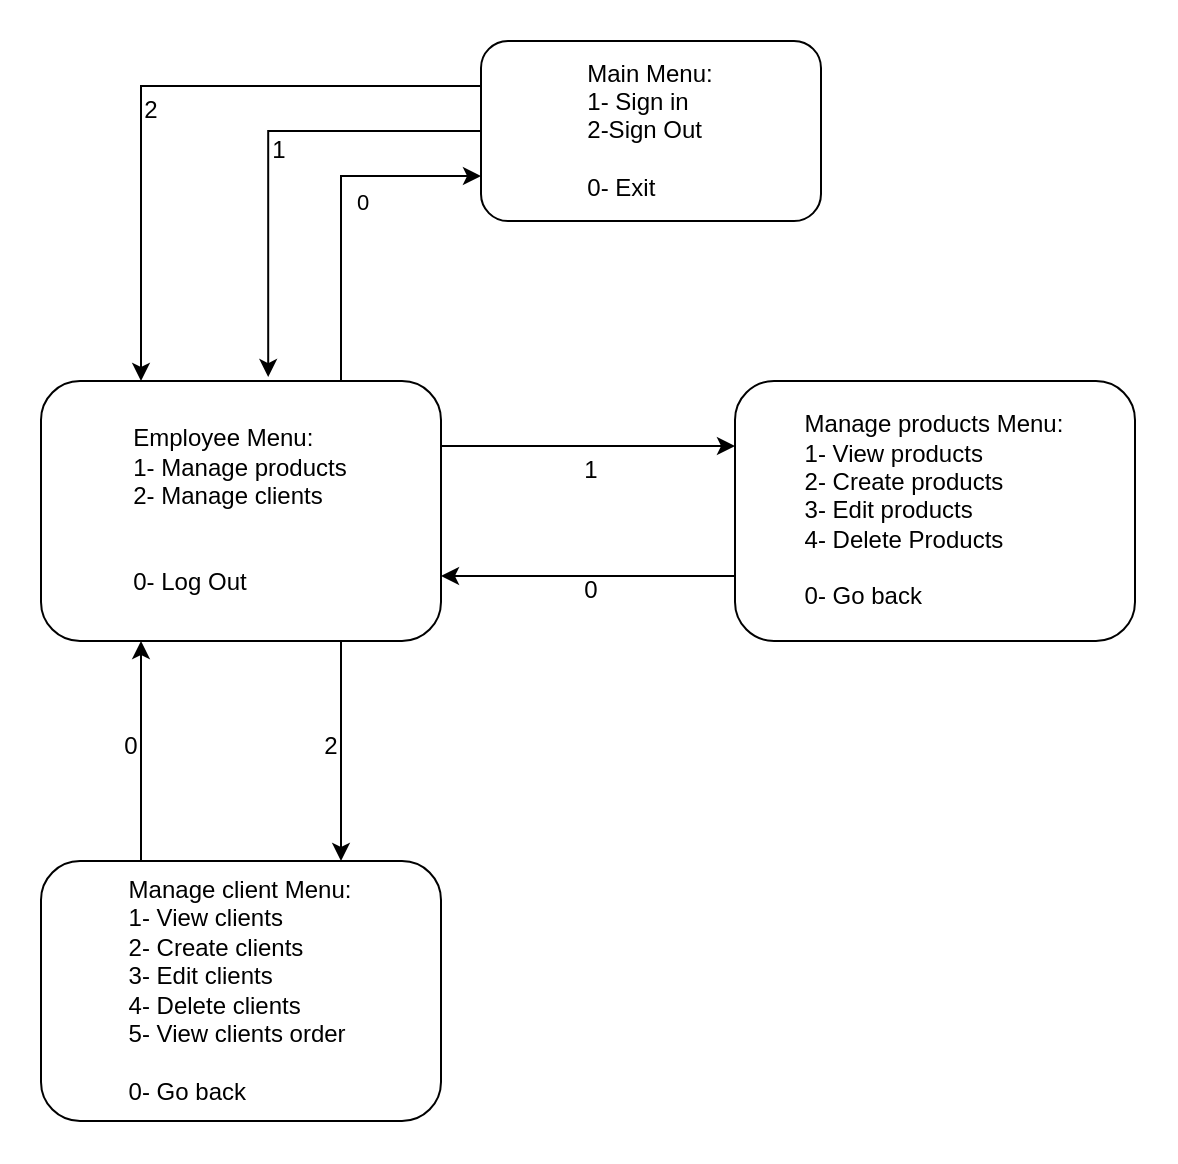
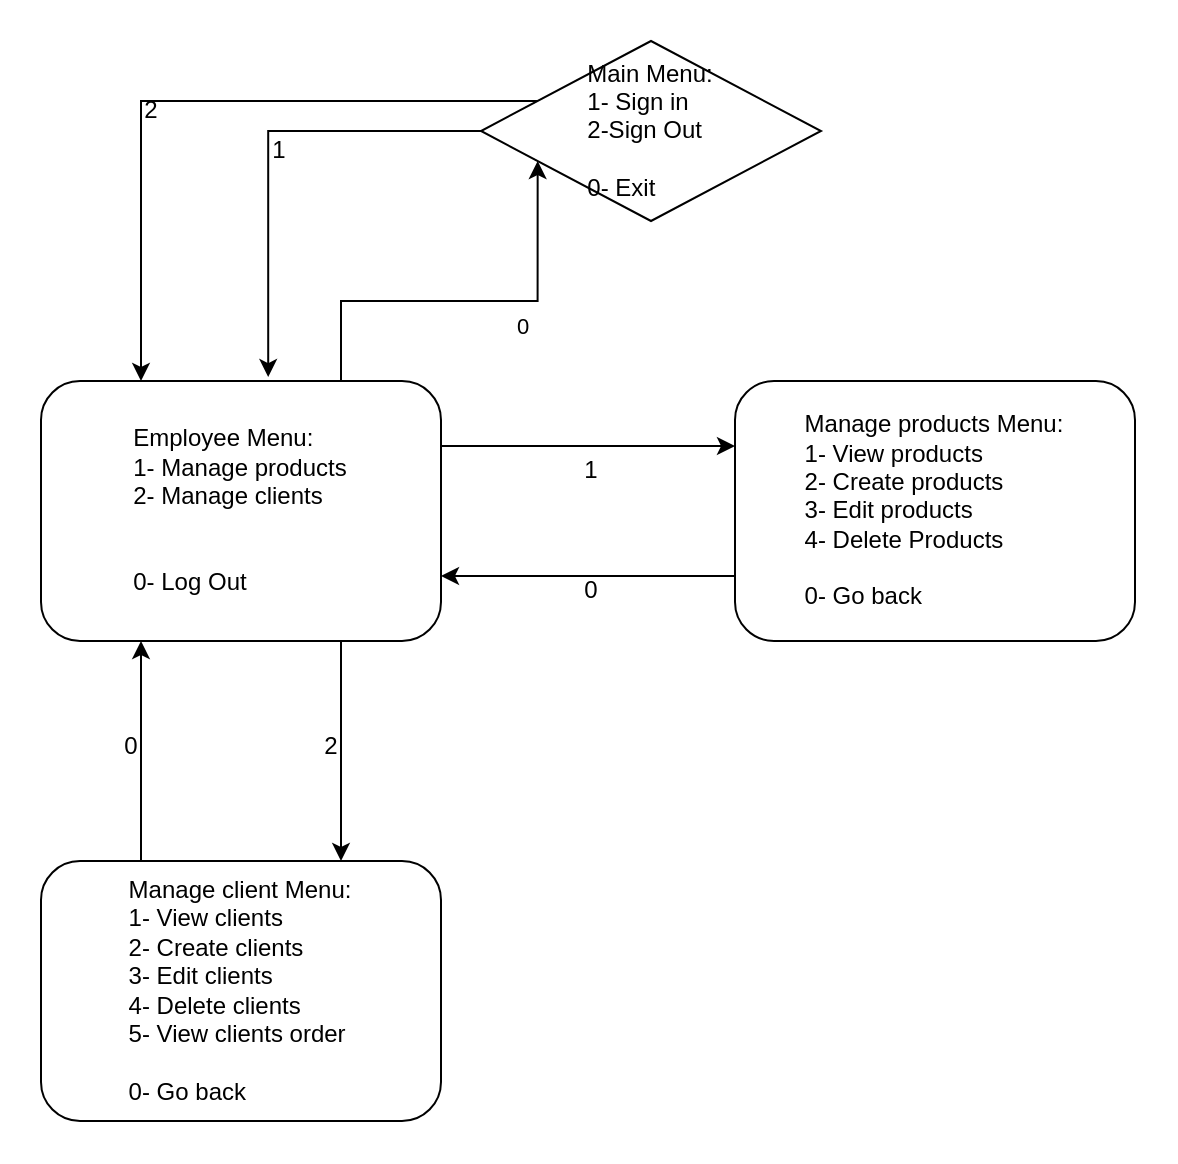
node "Main Menu: 1- Sign in 2-Sign Out 0- Exit": shape rounded rectangle -> diamond
